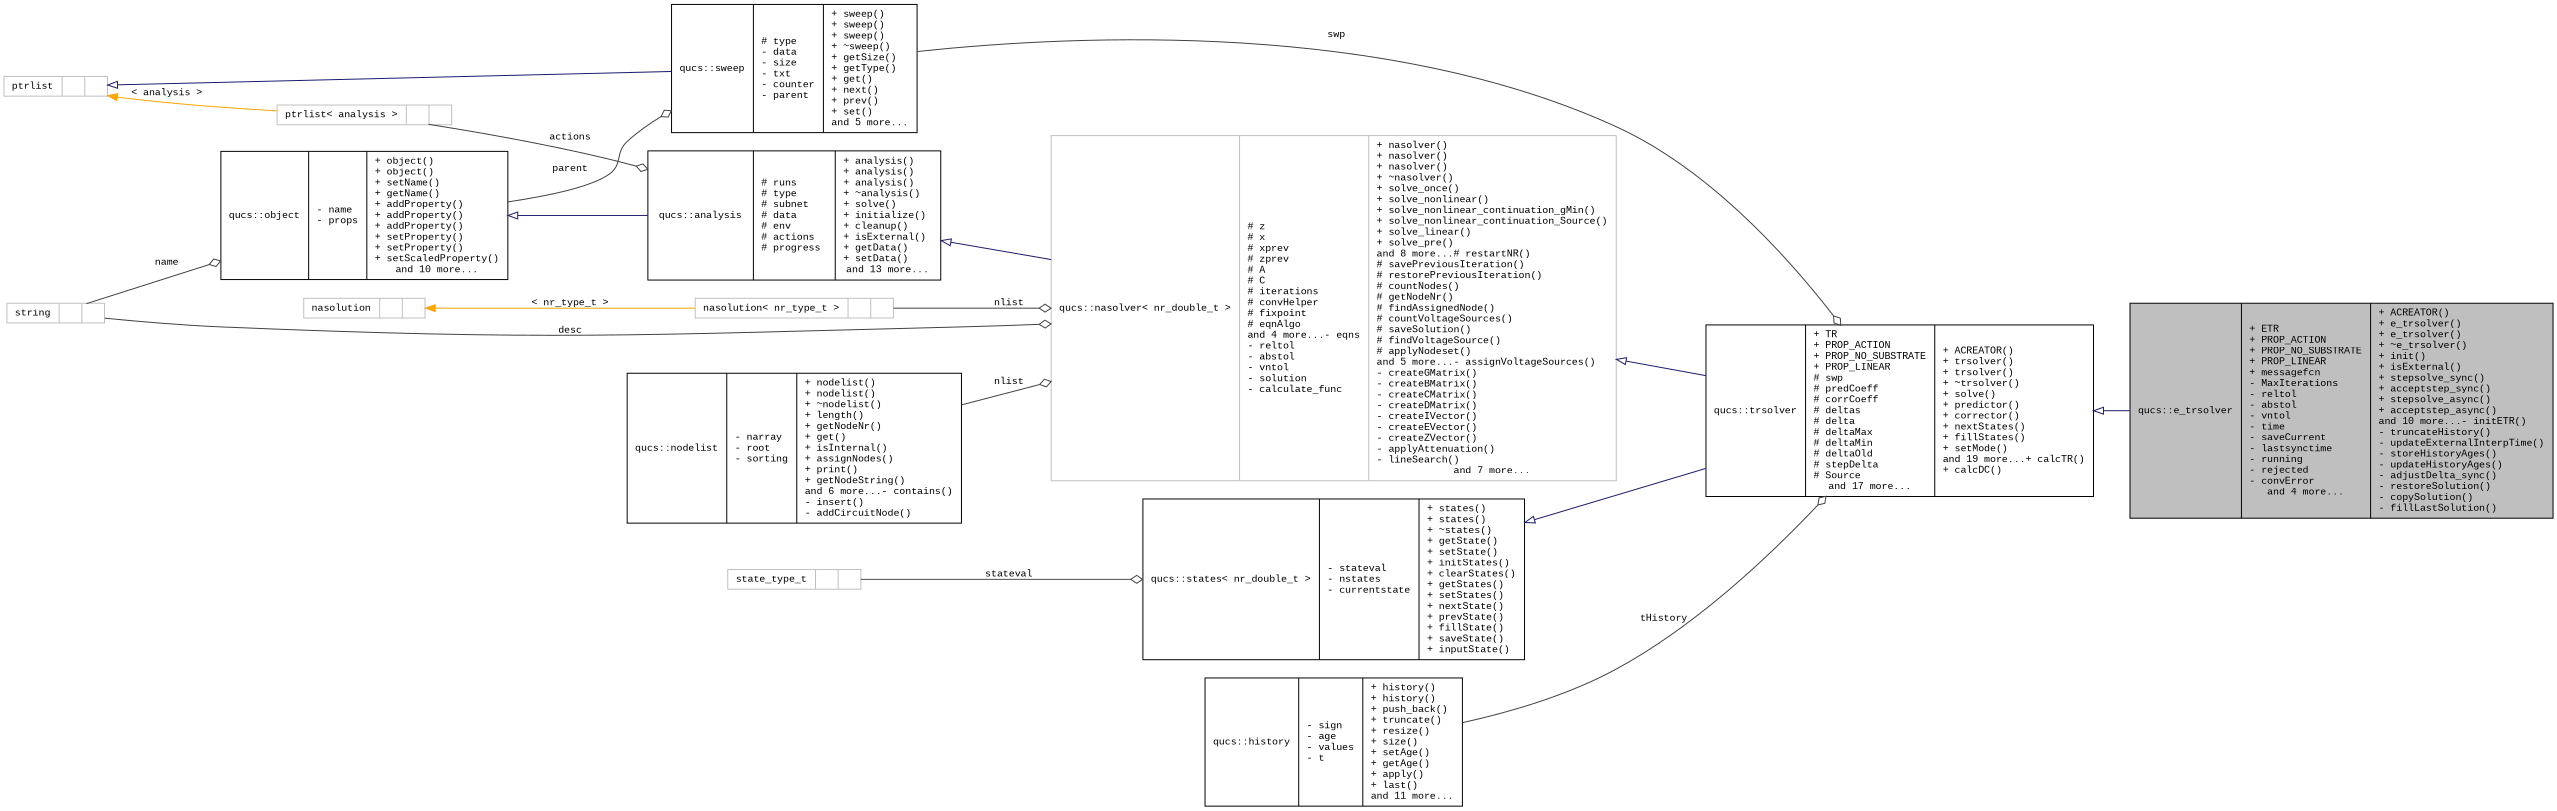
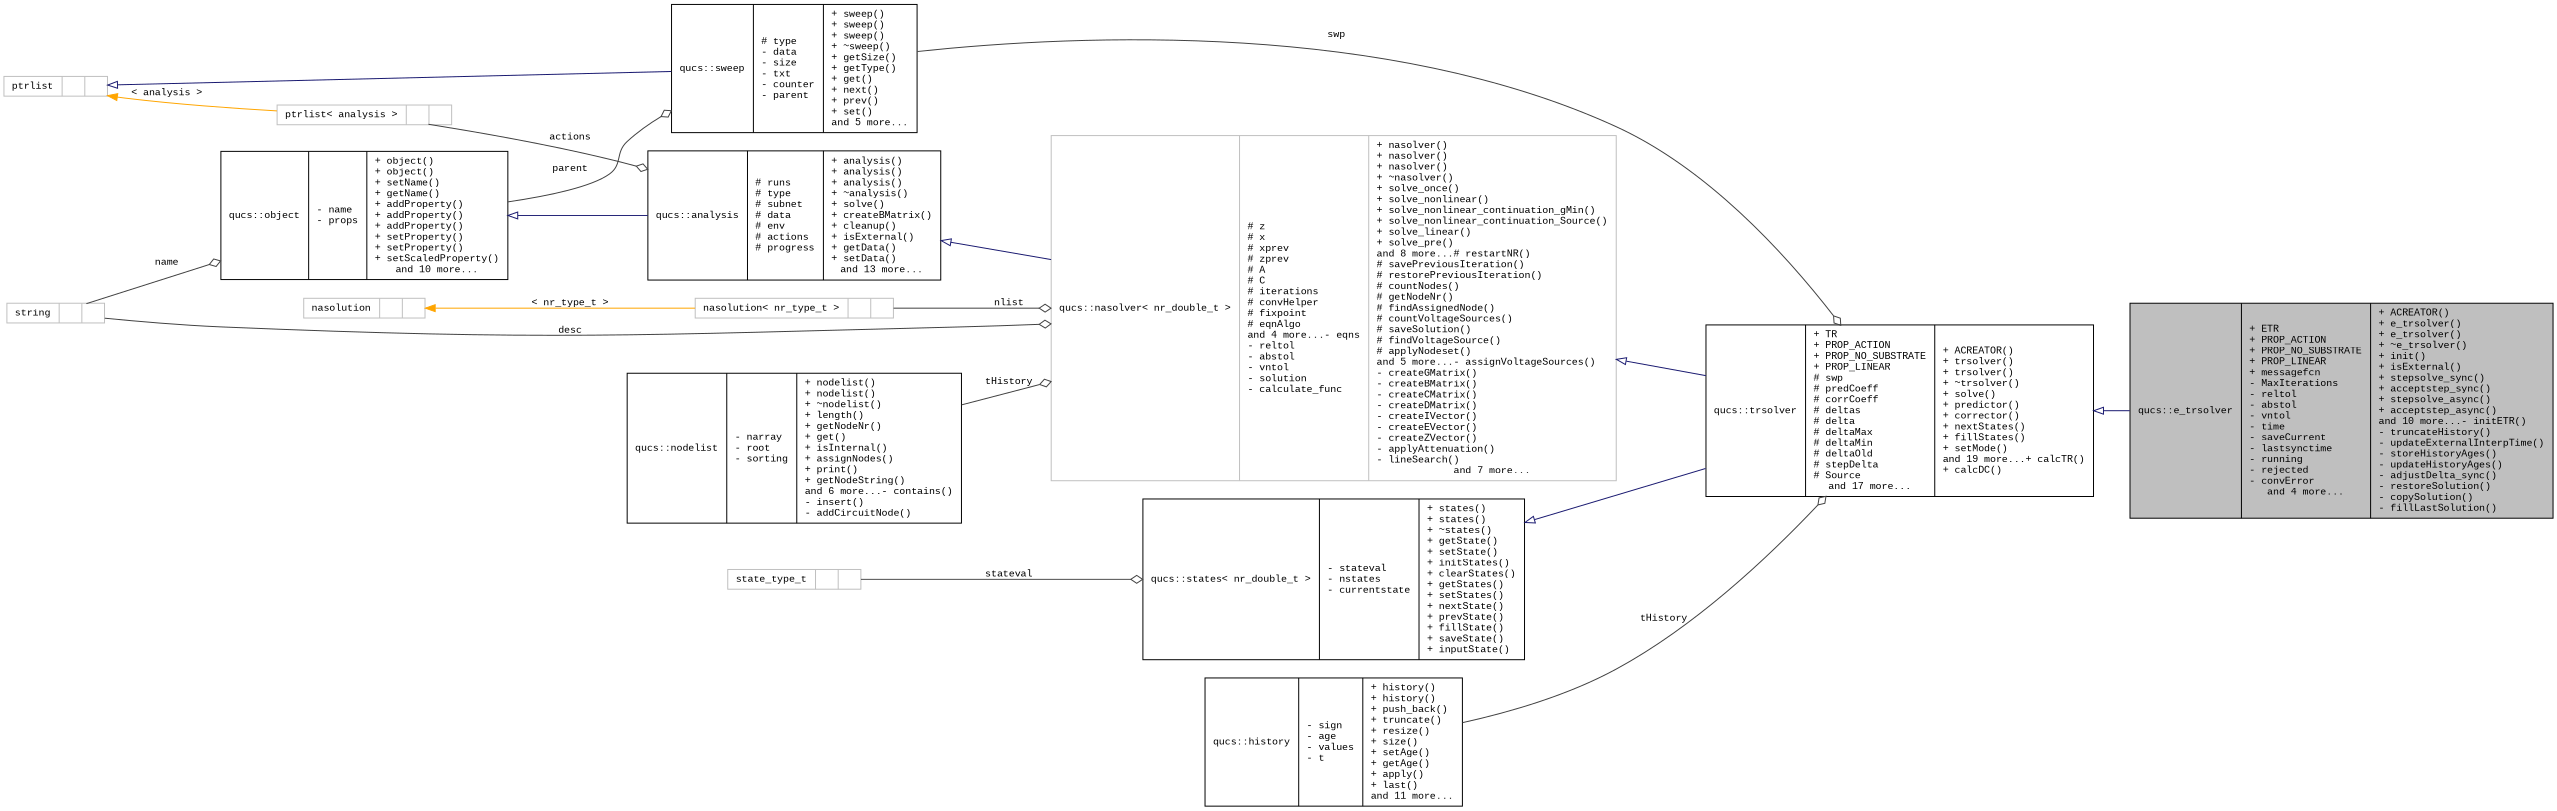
node "qucs::analysis": text "+ initialize()" -> "+ createBMatrix()"
edge "qucs::nodelist" -> "qucs::nasolver< nr_double_t >": label " nlist" -> " tHistory"
